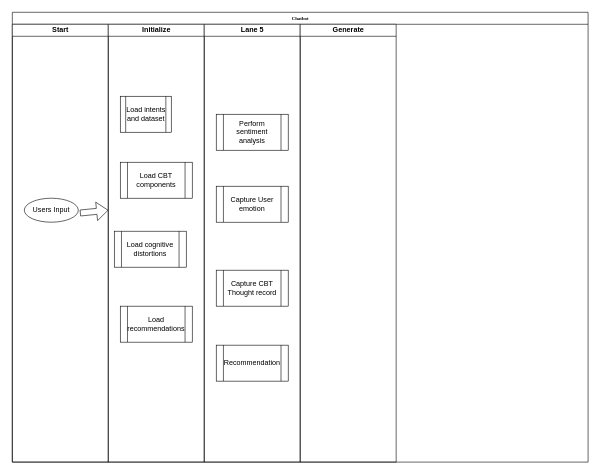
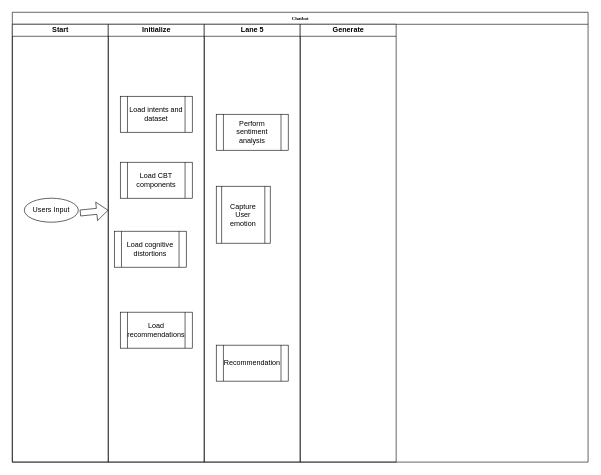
node "Load intents and dataset": size 51x36 -> 72x36
node "Capture User emotion": size 72x36 -> 54x57
node "Capture CBT Thought record": removed
node "Load recommendations": moved (156, 324) -> (156, 330)
